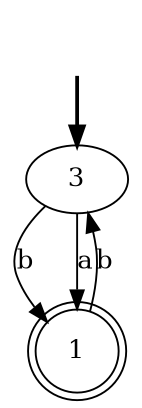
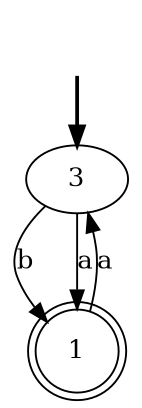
edge "1" -> "3": label "b" -> "a"
